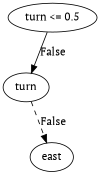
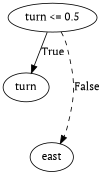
edge "turn <= 0.5" -> "turn": label "False" -> "True"
edge "turn" -> "east": now "turn <= 0.5" -> "east"
